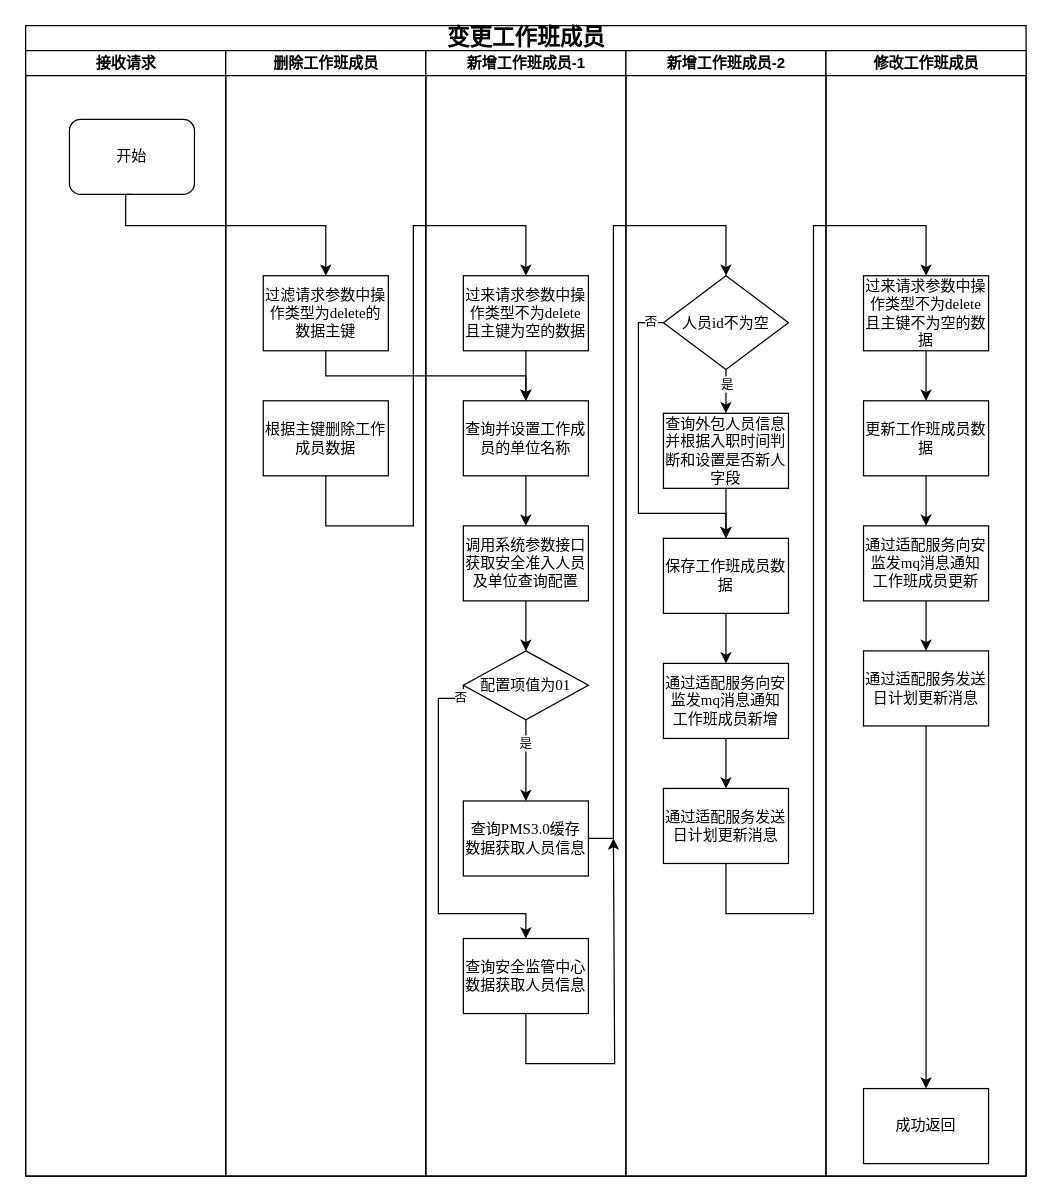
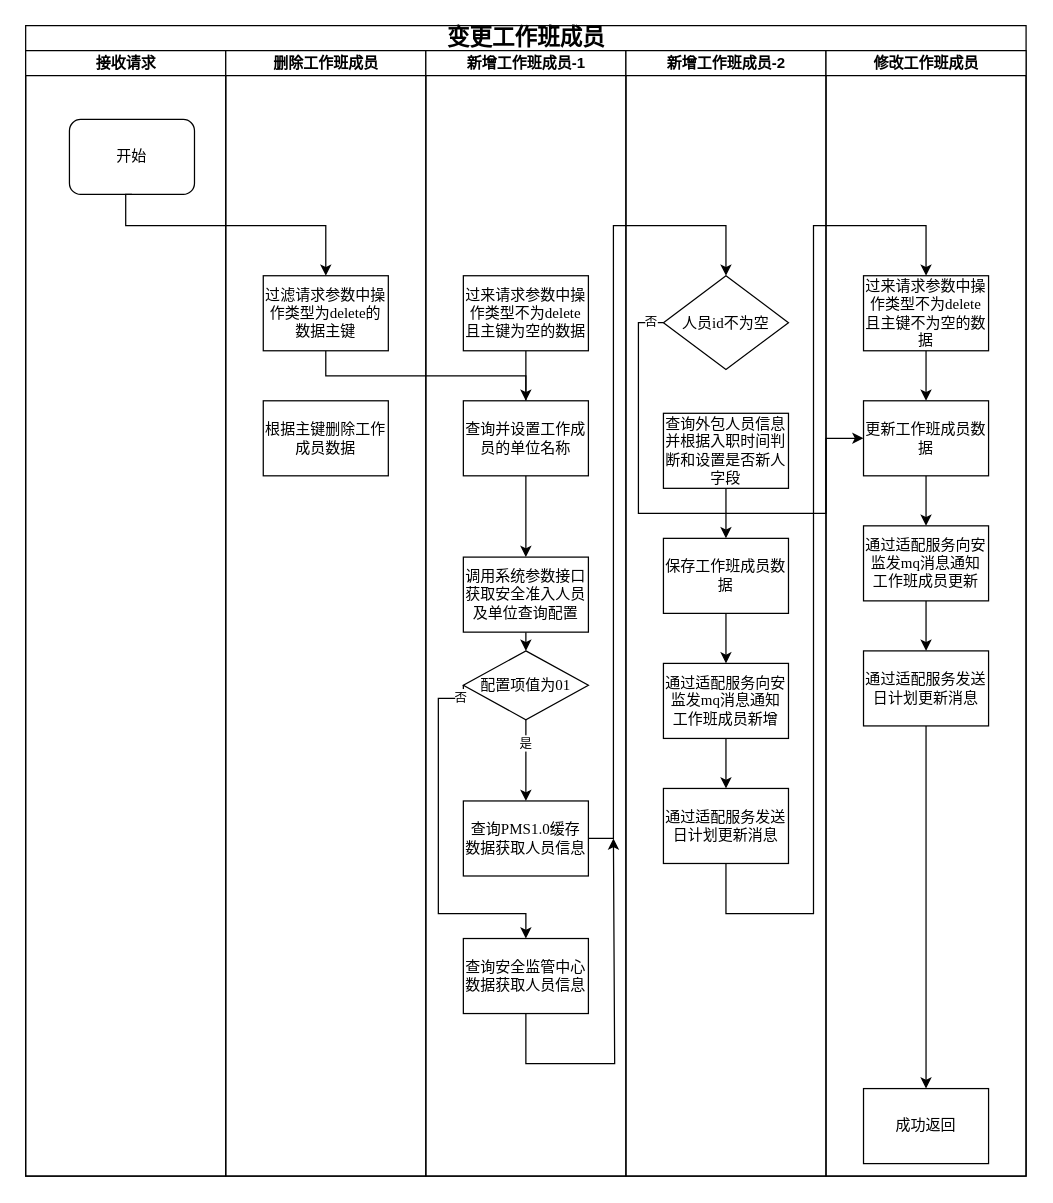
edge "根据主键删除工作成员数据" -> "过来请求参数中操作类型不为delete且主键为空的数据": removed
edge "过来请求参数中操作类型不为delete且主键为空的数据" -> "查询并设置工作成员的单位名称": arrowhead classic -> none
edge "人员id不为空" -> "查询外包人员信息并根据入职时间判断和设置是否新人字段": removed, label "是"
edge "查询外包人员信息并根据入职时间判断和设置是否新人字段" -> "保存工作班成员数据": now "查询外包人员信息并根据入职时间判断和设置是否新人字段" -> "更新工作班成员数据"
node "调用系统参数接口获取安全准入人员及单位查询配置": moved (526, 563) -> (526, 594)
node "查询PMS3.0缓存数据获取人员信息": label "查询PMS3.0缓存数据获取人员信息" -> "查询PMS1.0缓存数据获取人员信息"
